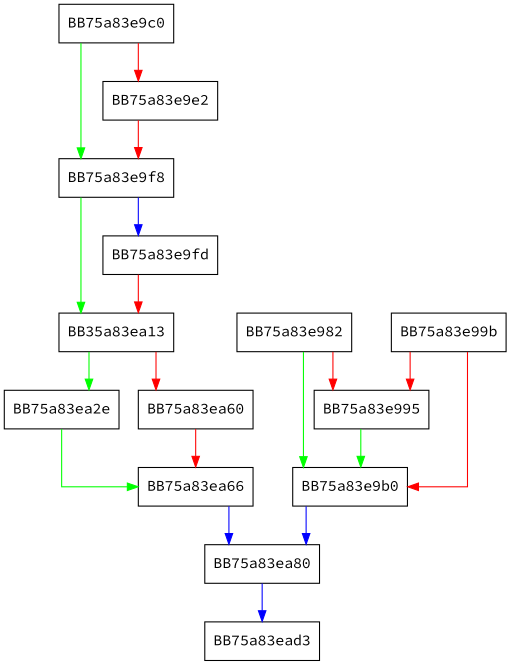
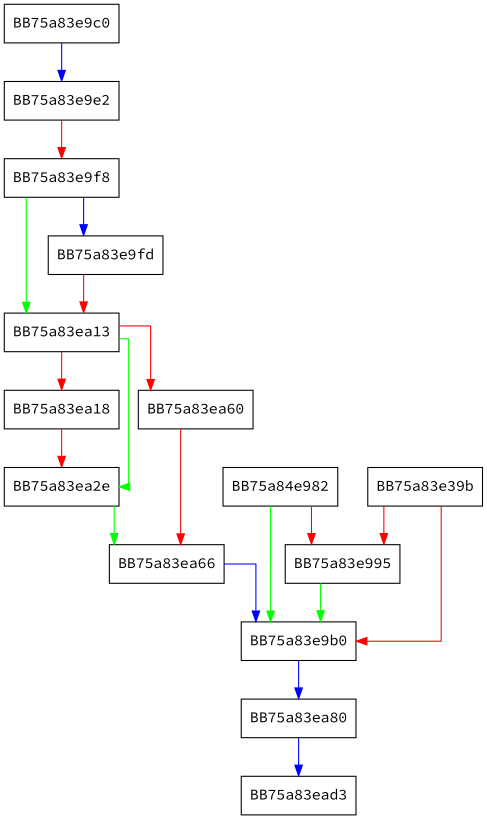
edge "BB75a83e9c0" -> "BB75a83e9e2": color red -> blue
edge "BB75a83e9c0" -> "BB75a83e9f8": removed
node "BB35a83ea13": label "BB35a83ea13" -> "BB75a83ea13"
node "BB75a83e982": label "BB75a83e982" -> "BB75a84e982"
node "BB75a83e99b": label "BB75a83e99b" -> "BB75a83e39b"
node "BB75a83ea18": added
edge "BB75a83ea66" -> "BB75a83ea80": now "BB75a83ea66" -> "BB75a83e9b0"
